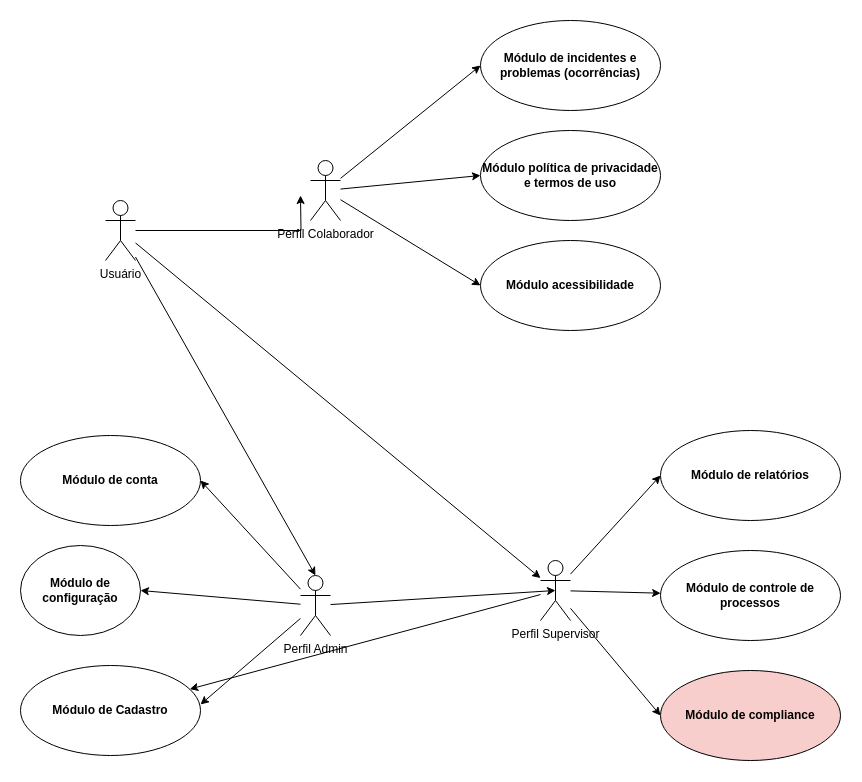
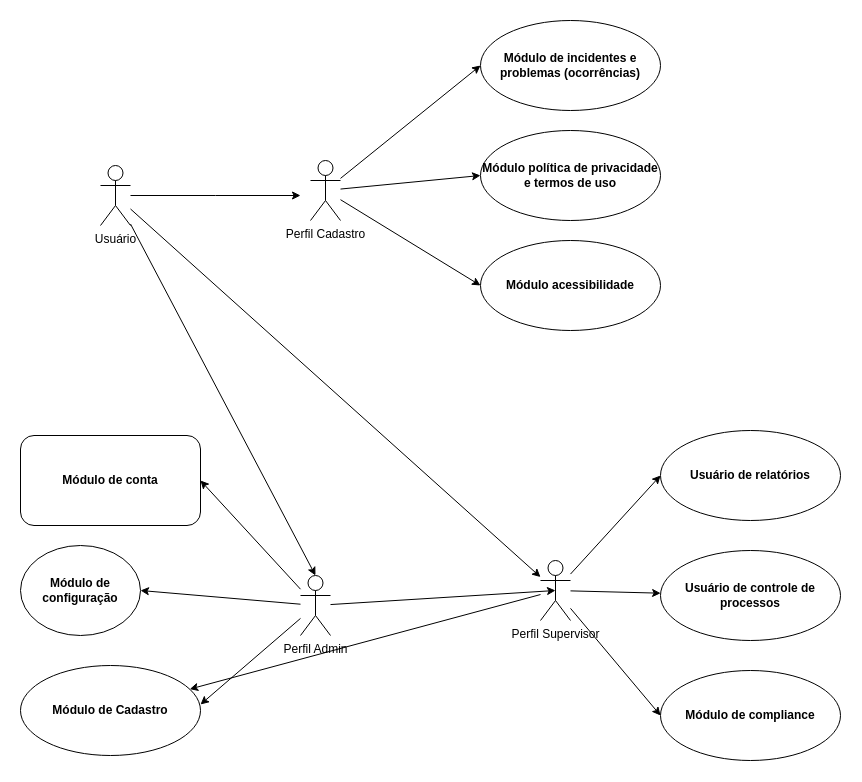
node "Usuário": moved (121, 231) -> (116, 196)
node "Perfil Colaborador": label "Perfil Colaborador" -> "Perfil Cadastro"
node "Módulo de relatórios": label "Módulo de relatórios" -> "Usuário de relatórios"
node "Módulo de conta": shape ellipse -> rounded rectangle
node "Módulo de controle de processos": label "Módulo de controle de processos" -> "Usuário de controle de processos"
node "Módulo de compliance": fillcolor #f8cecc -> #ffffff
